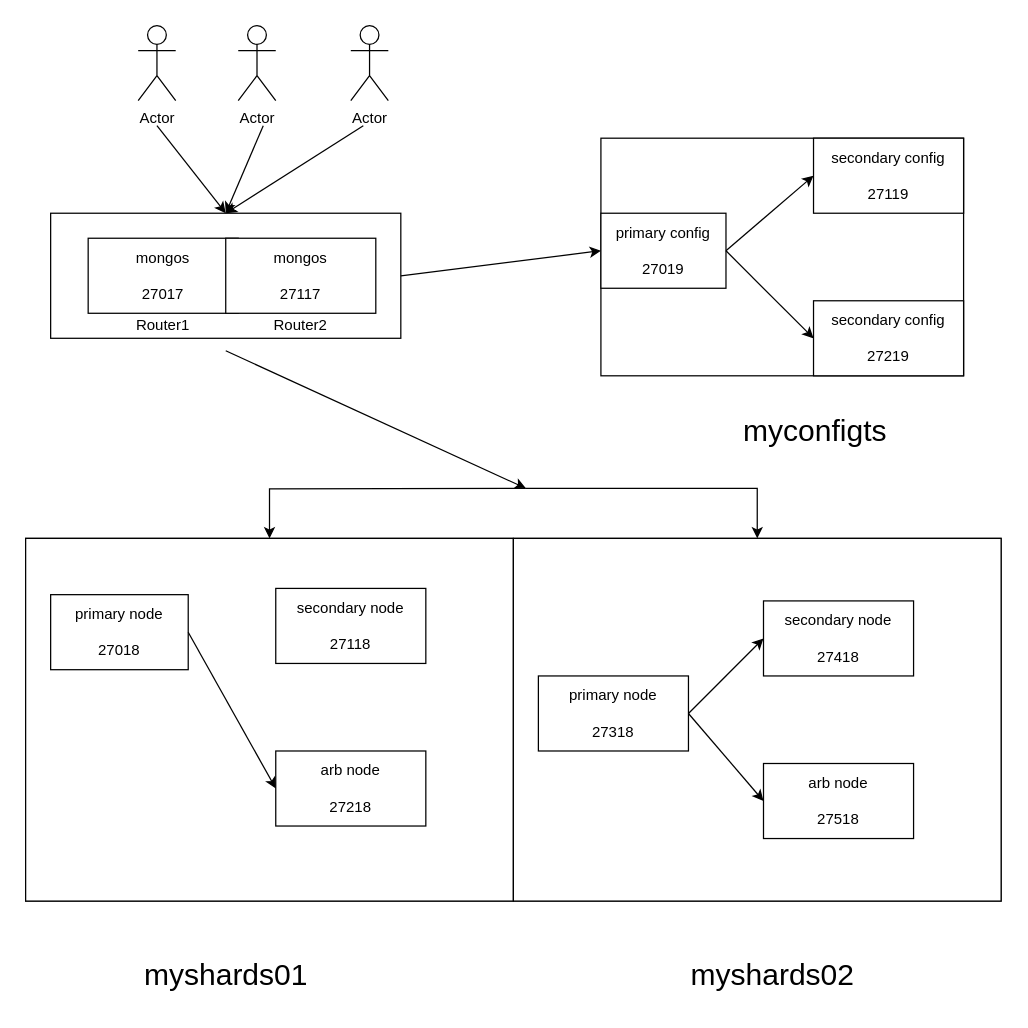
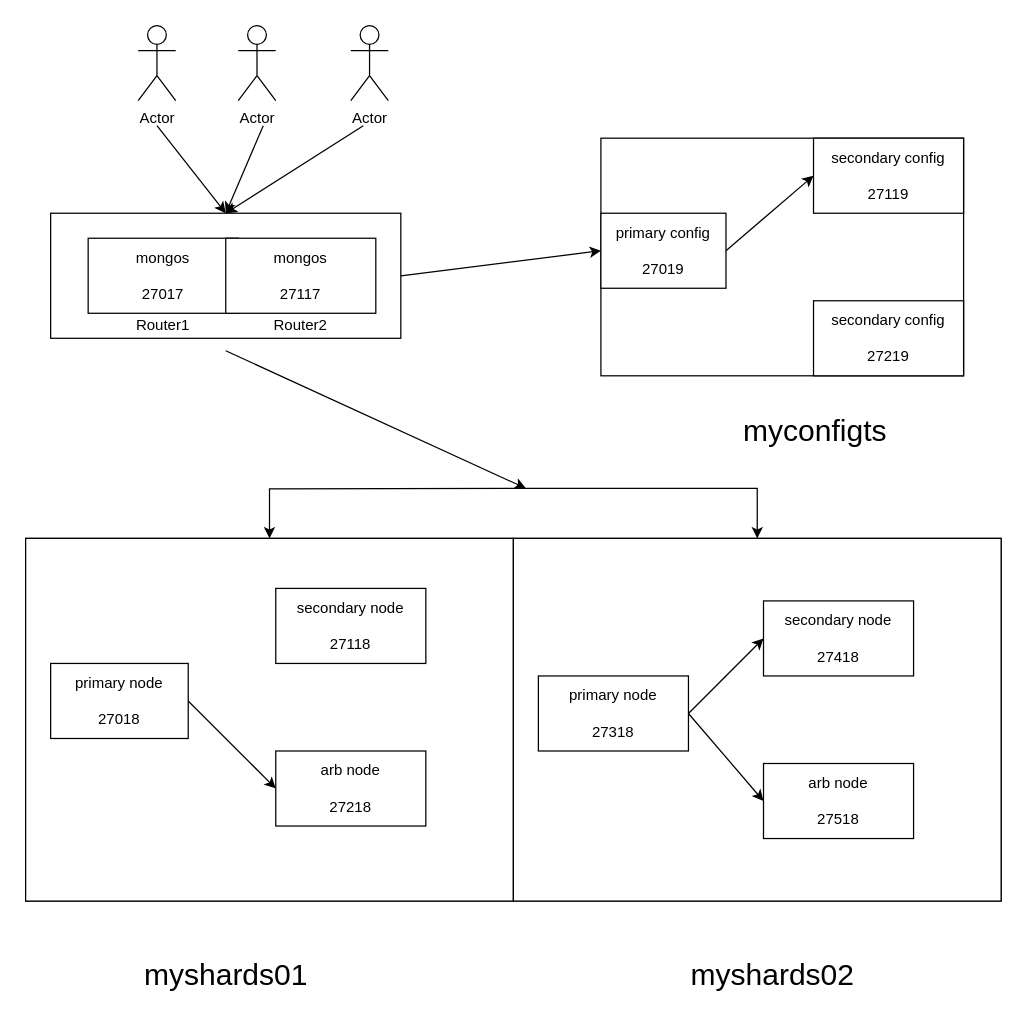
edge "primary config 27019" -> "secondary config 27219": removed
node "primary node 27018": moved (119, 632) -> (119, 701)
